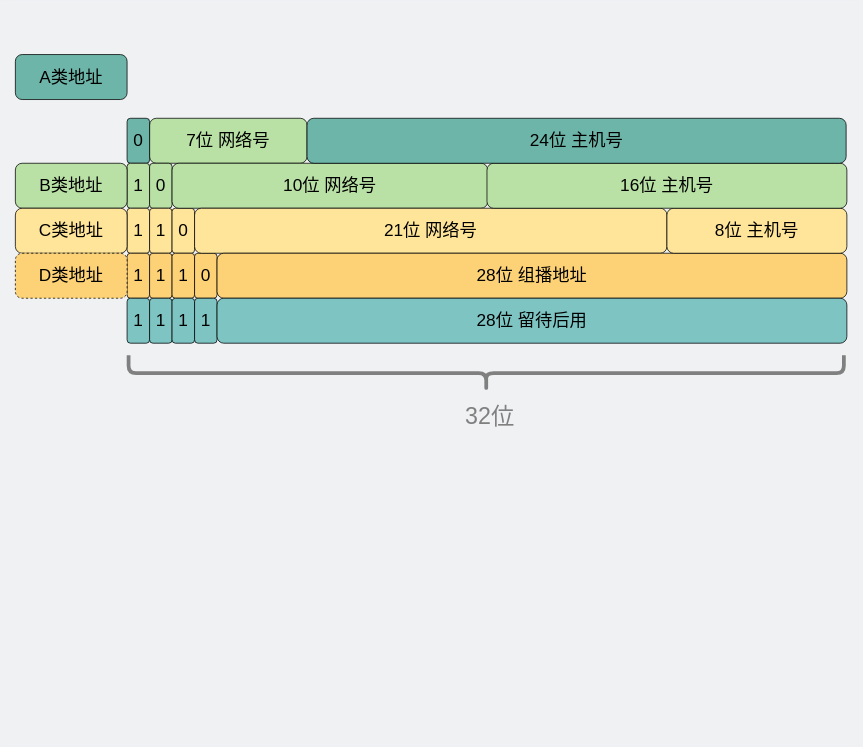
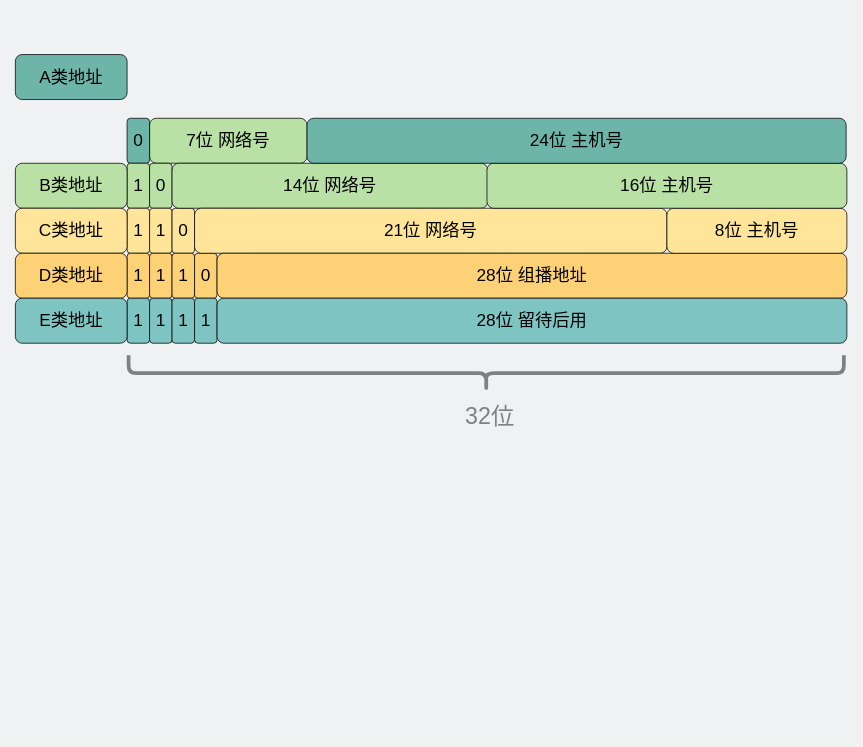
node "10位 网络号": label "10位 网络号" -> "14位 网络号"
node "D类地址": style dashed -> solid
node "E类地址": added
